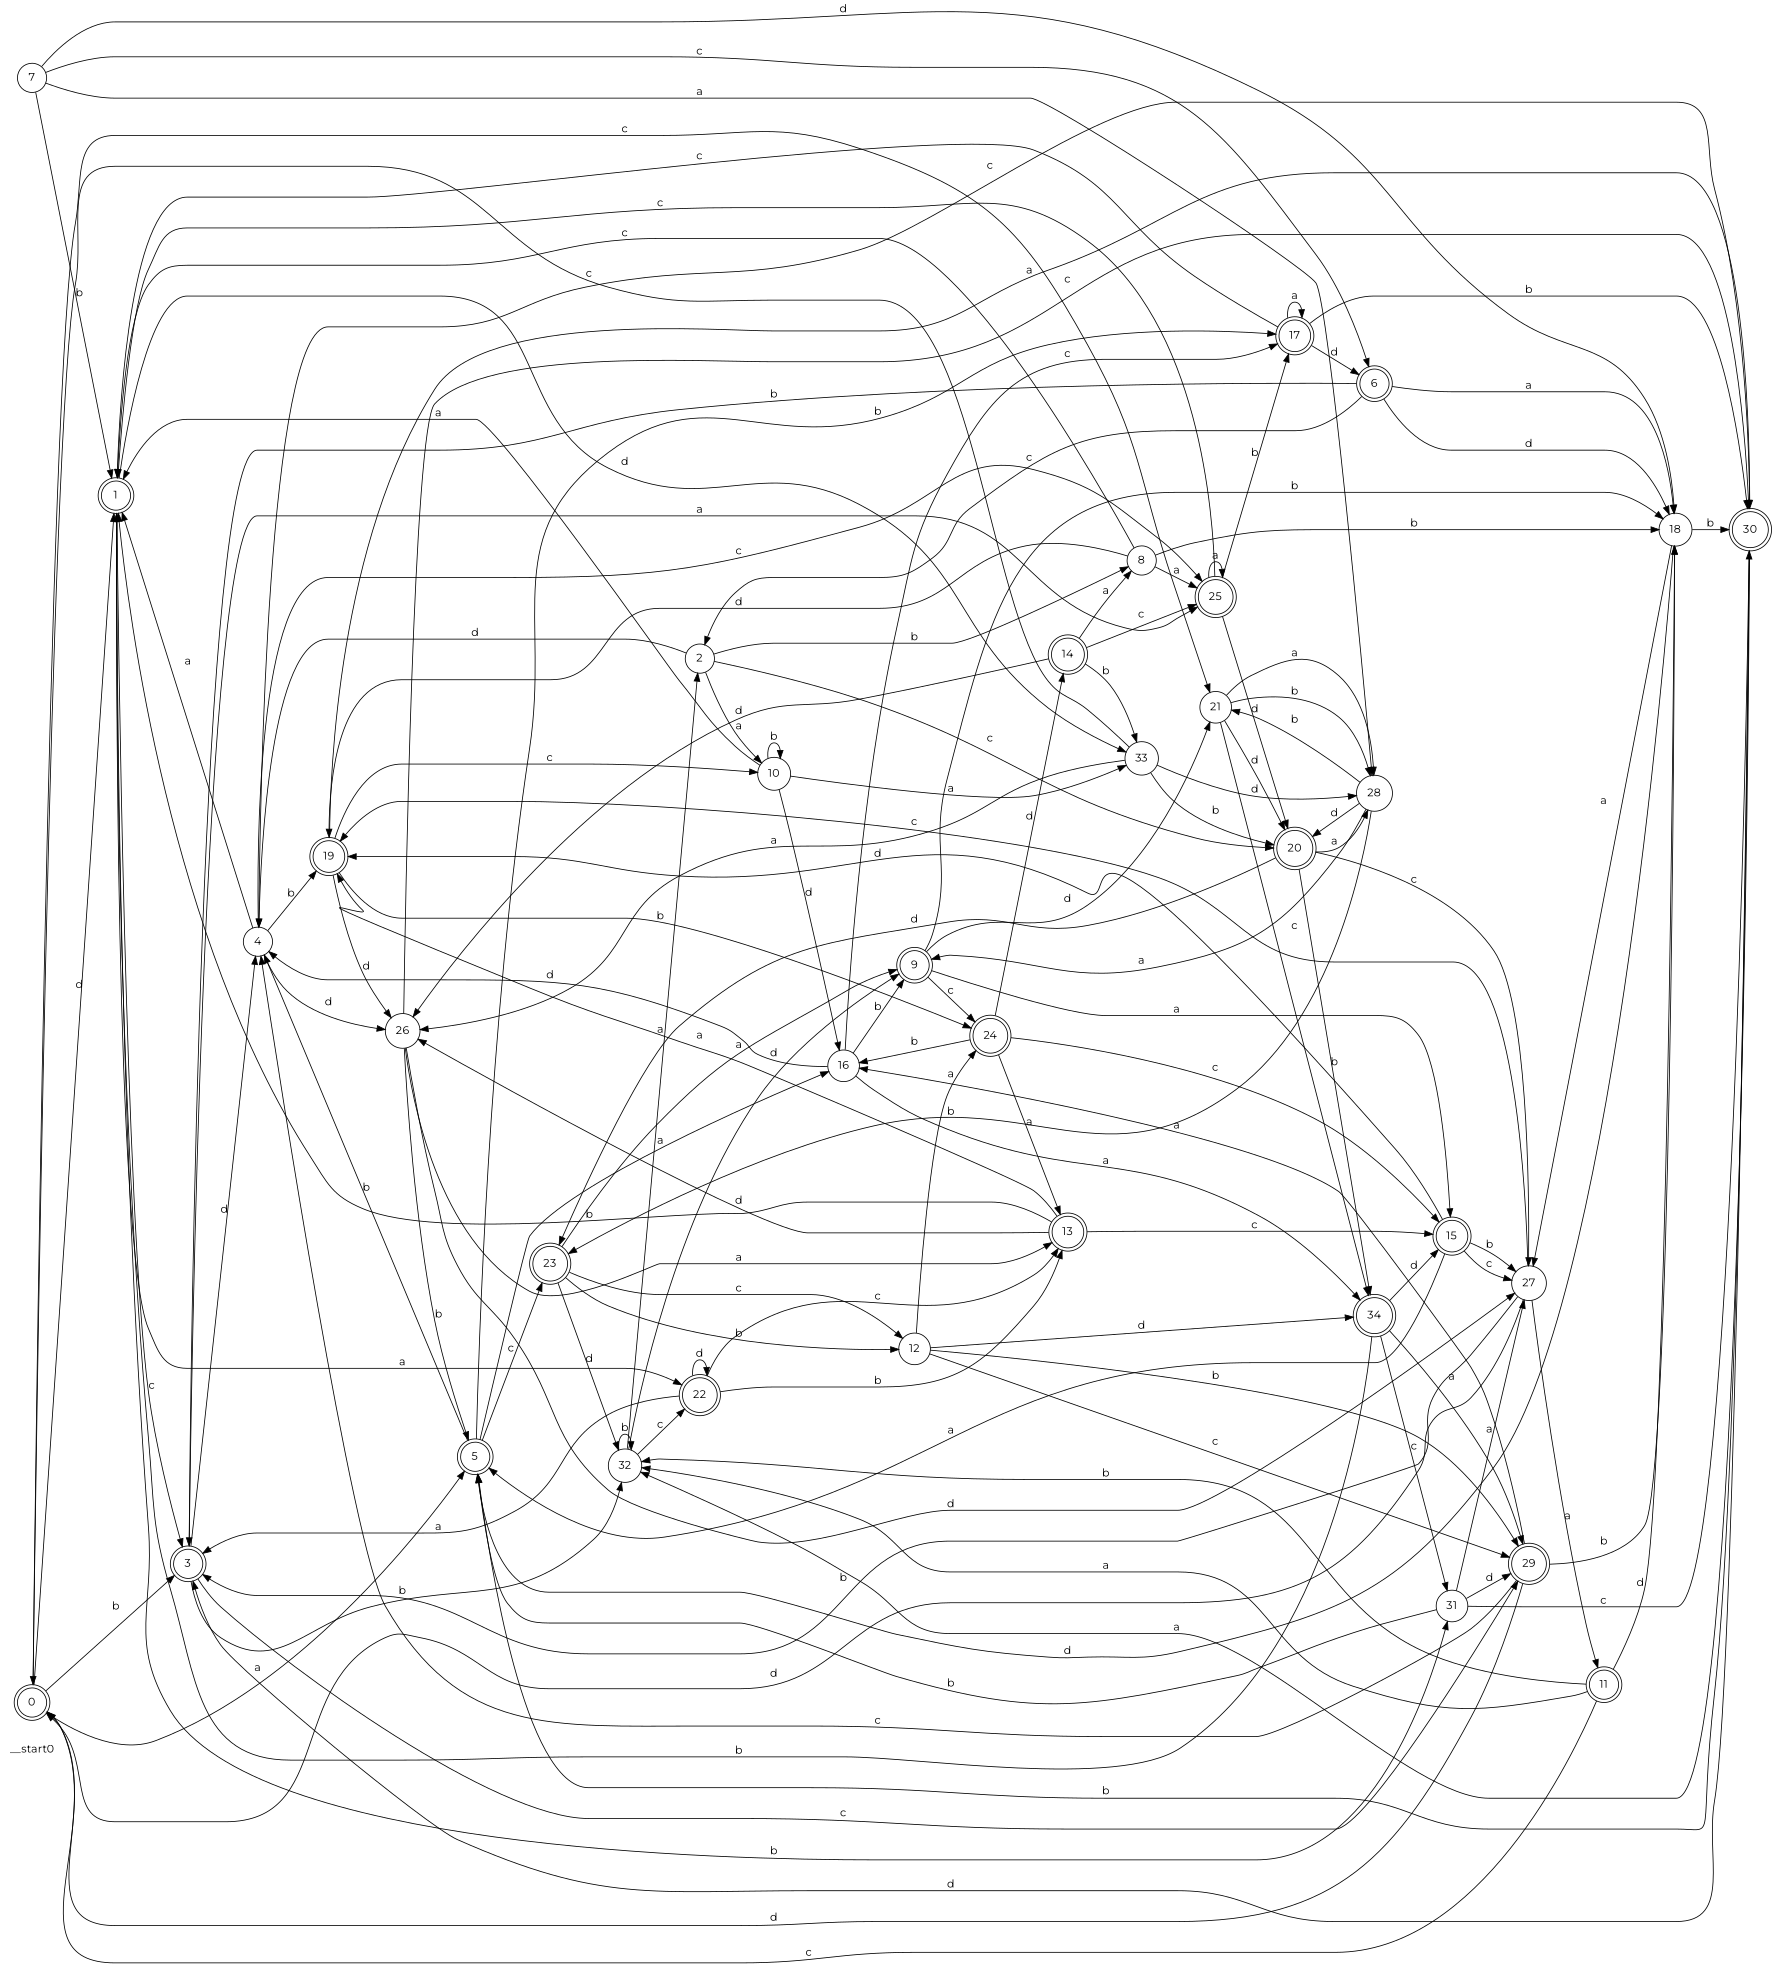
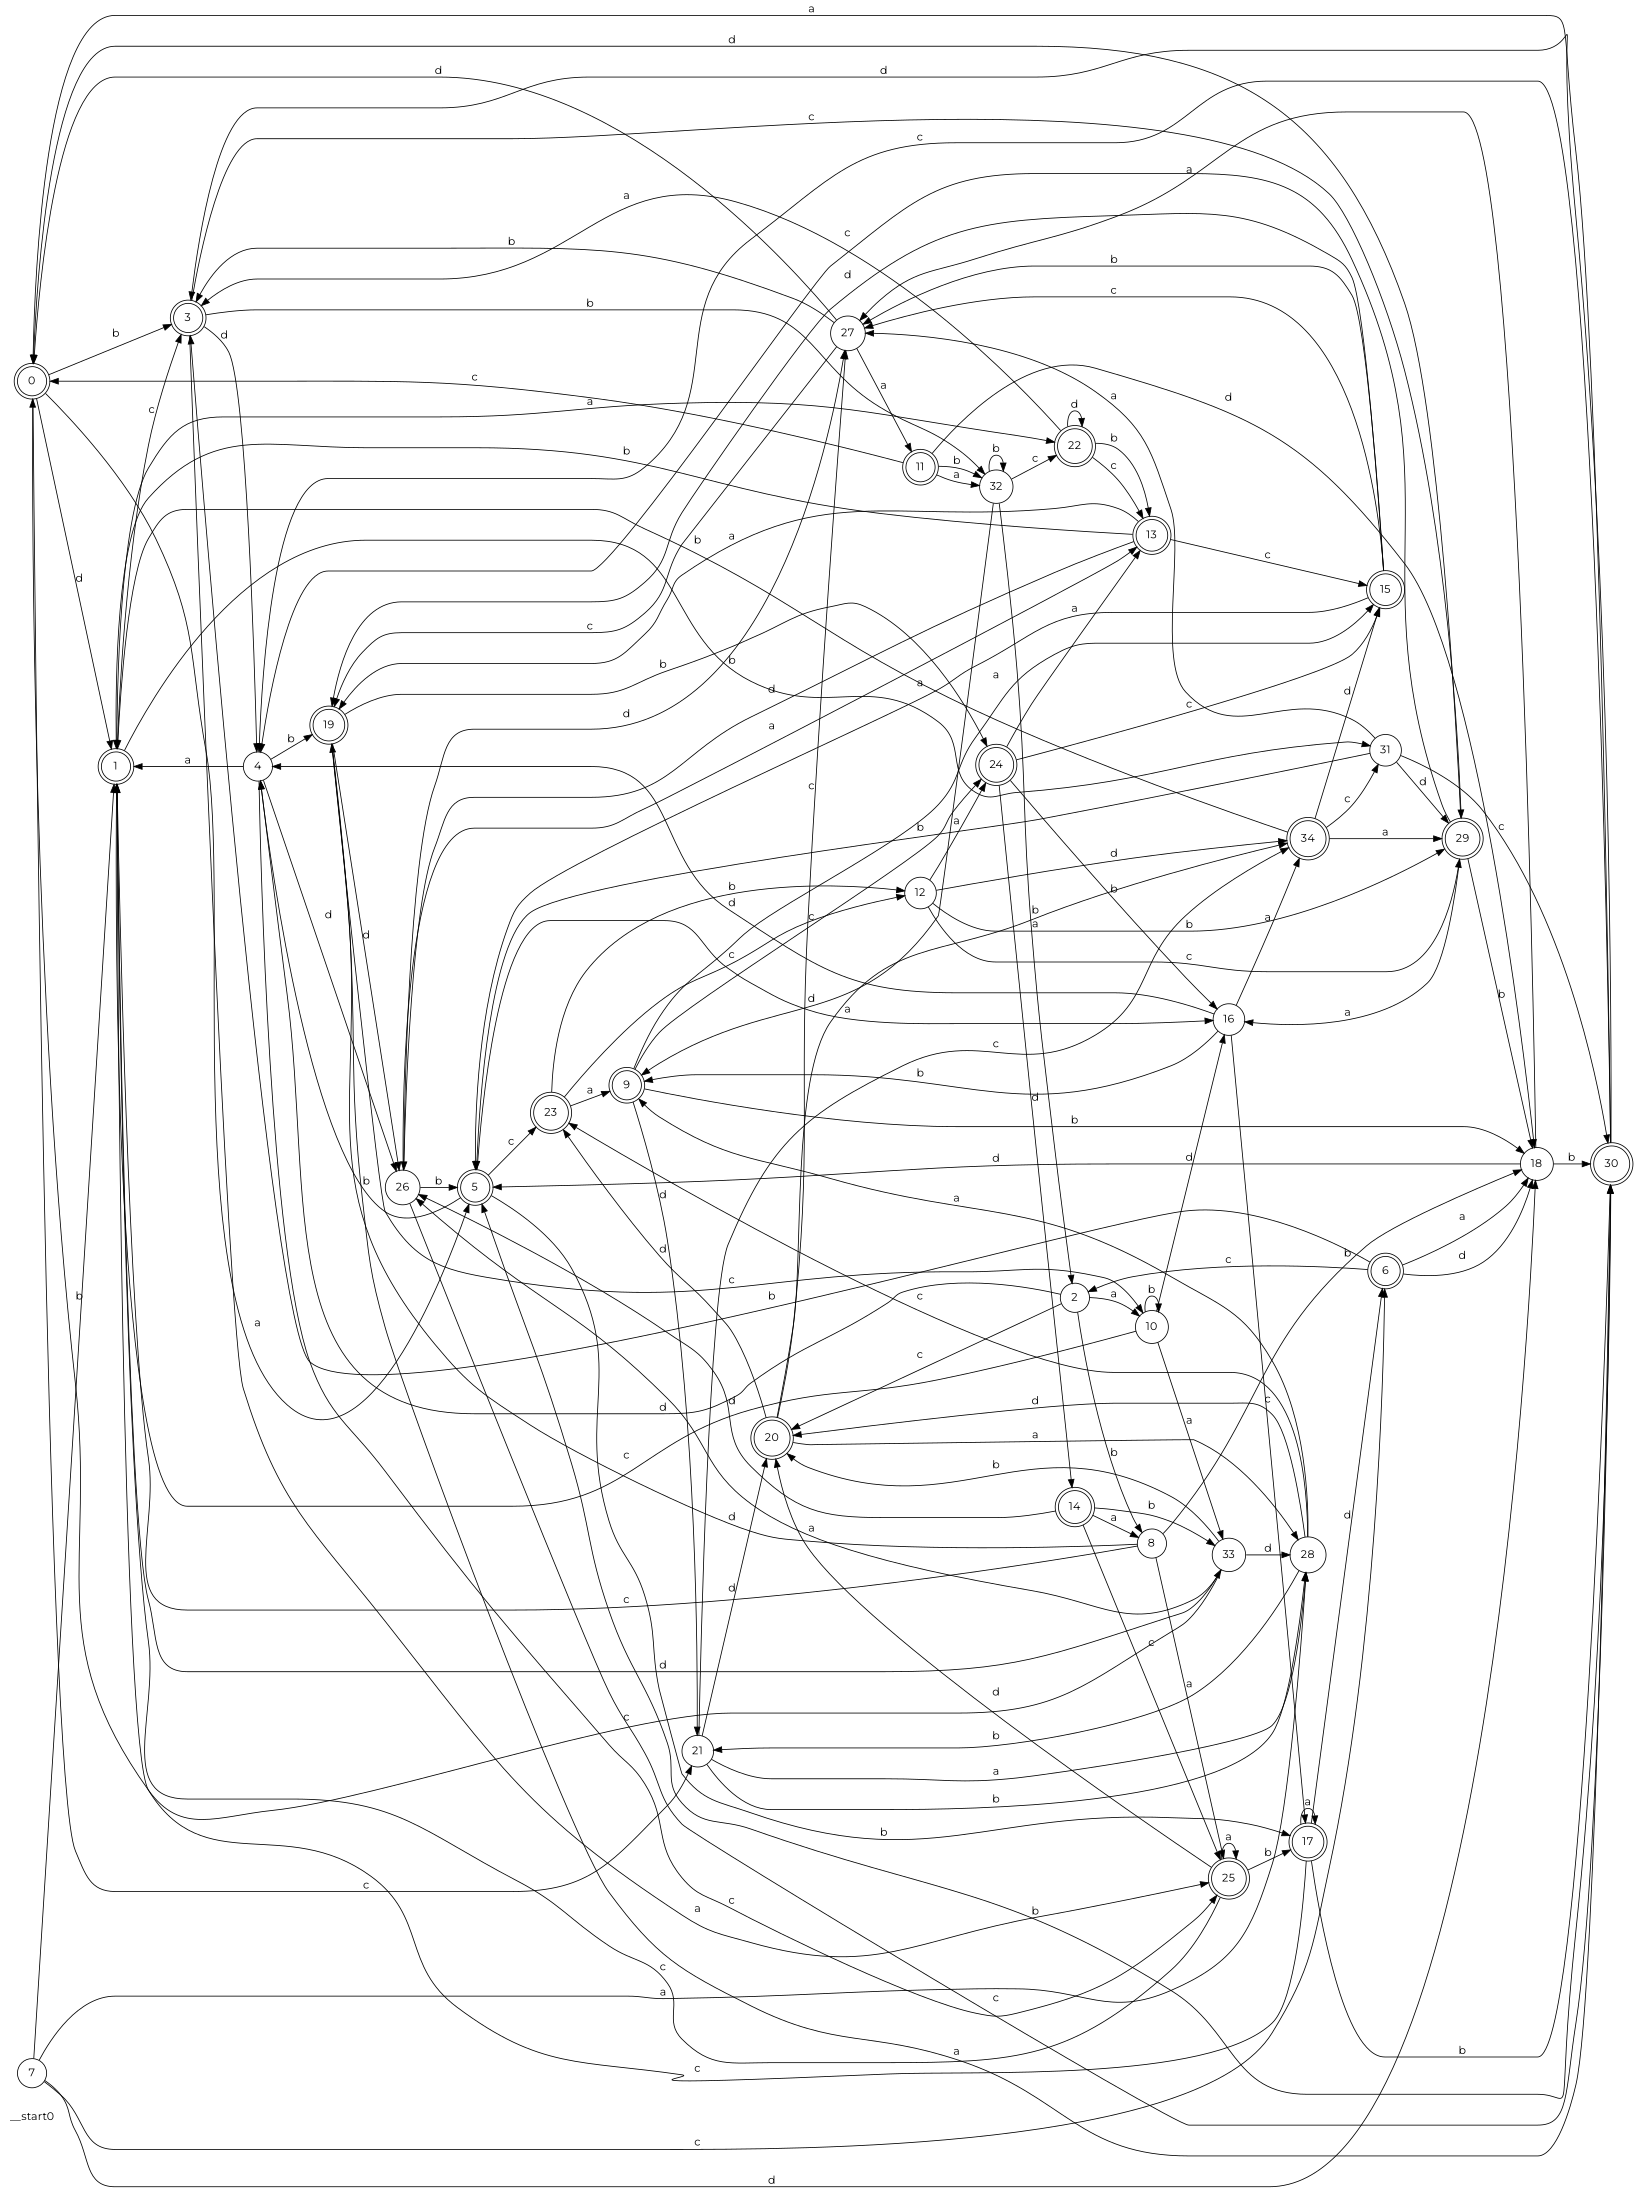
edge "10" -> "1": label "a" -> "c"
edge "28" -> "23": label "b" -> "c"
edge "23" -> "32": removed, label "d"
edge "30" -> "32": now "30" -> "0"
